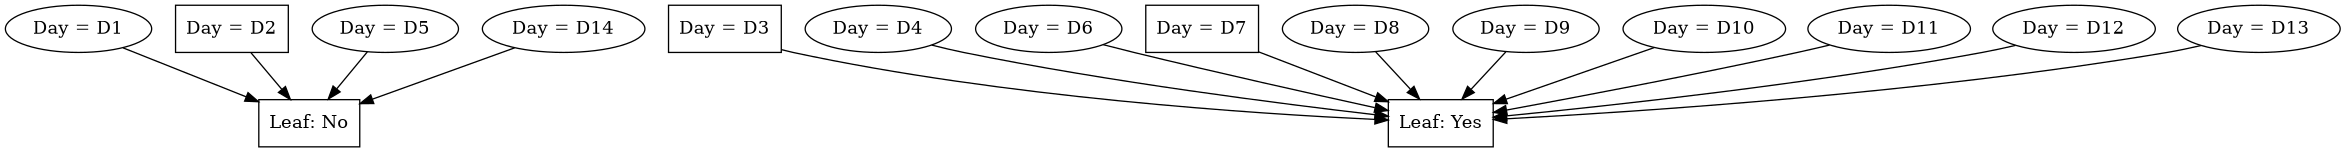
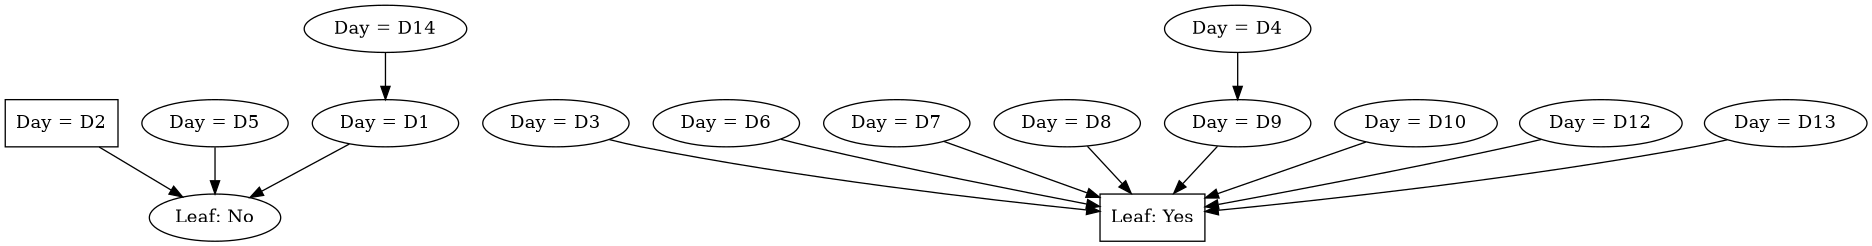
node "Day = D3": shape box -> ellipse
node "Day = D7": shape box -> ellipse
node "Day = D11": removed
edge "Day = D14" -> "Leaf: No": now "Day = D14" -> "Day = D1"
edge "Day = D4" -> "Leaf: Yes": now "Day = D4" -> "Day = D9"
node "Leaf: No": shape box -> ellipse
